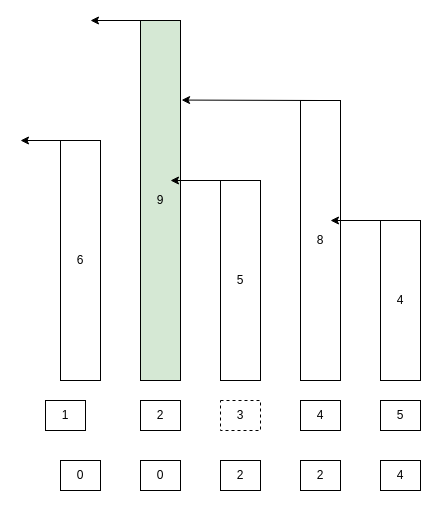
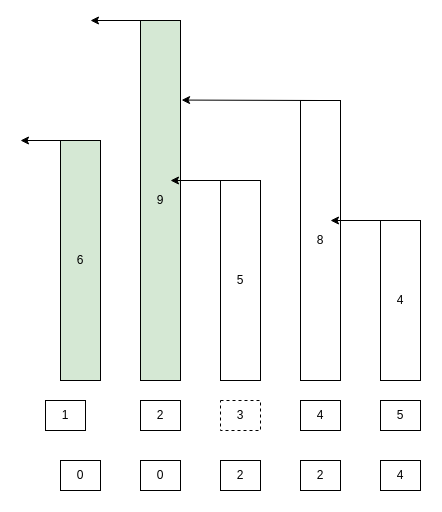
node "6": fillcolor #ffffff -> #d5e8d4
